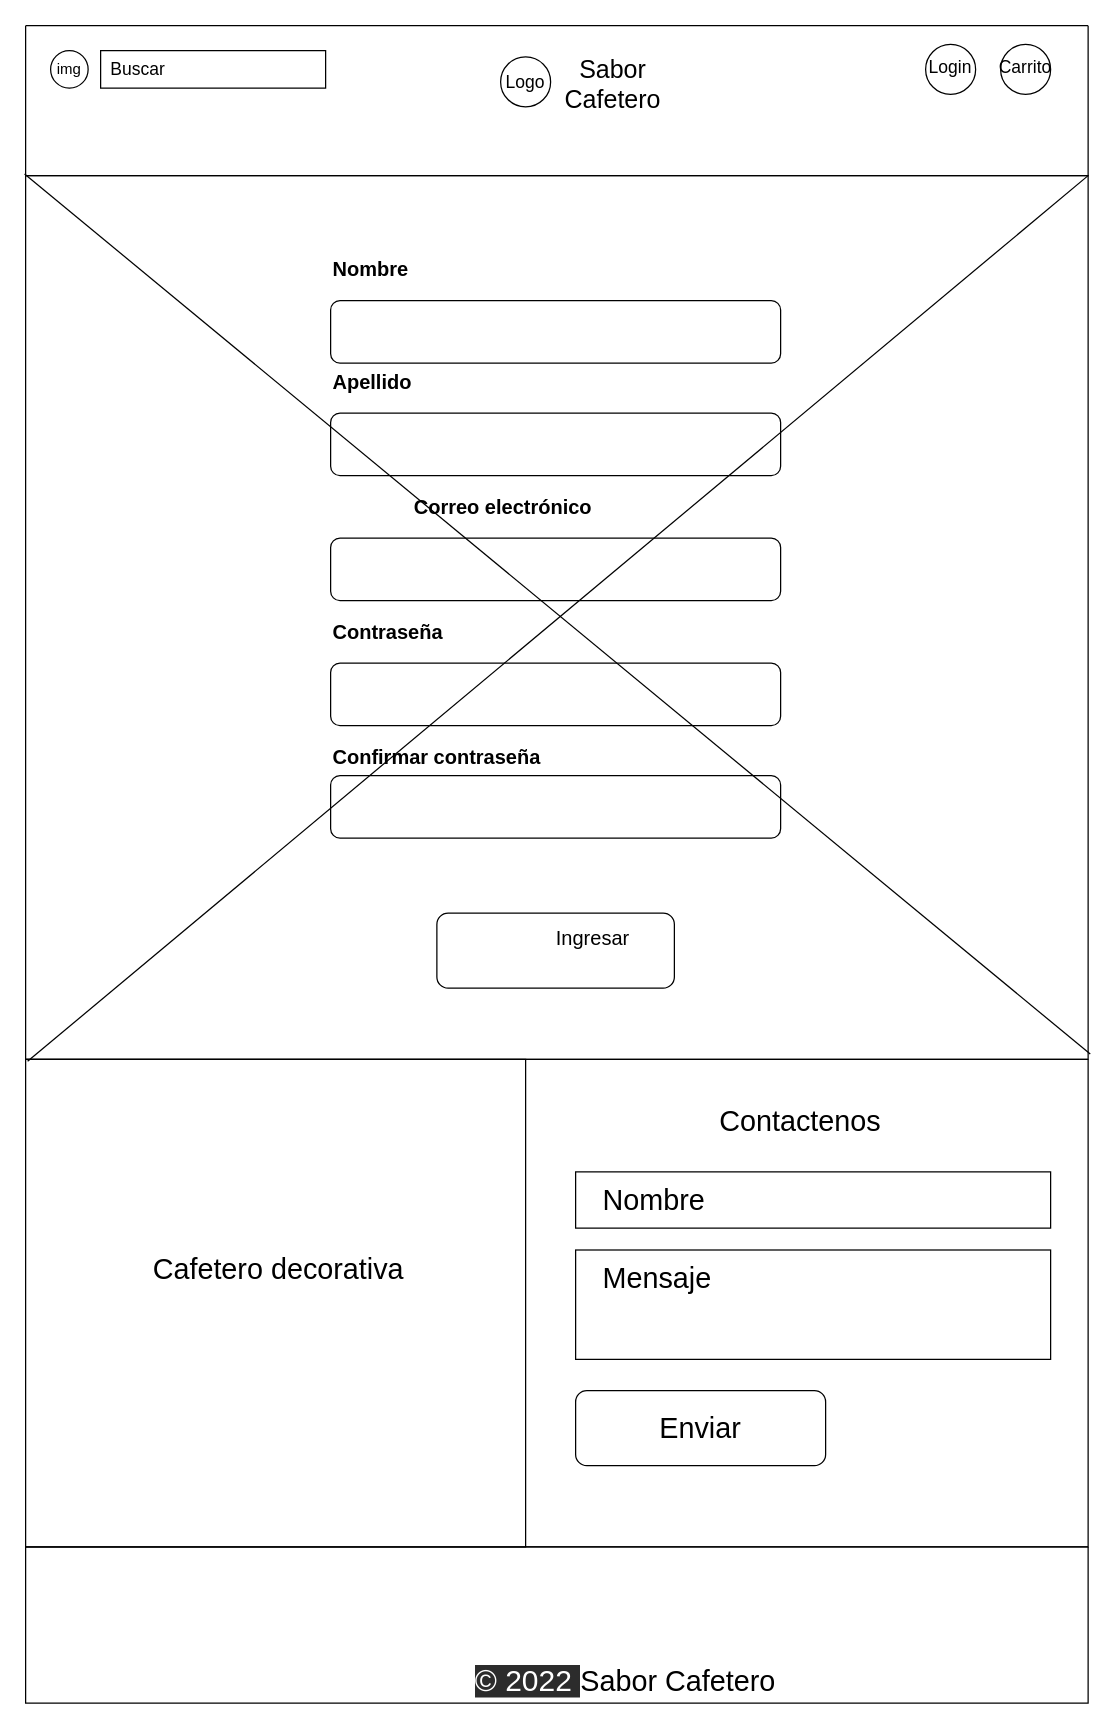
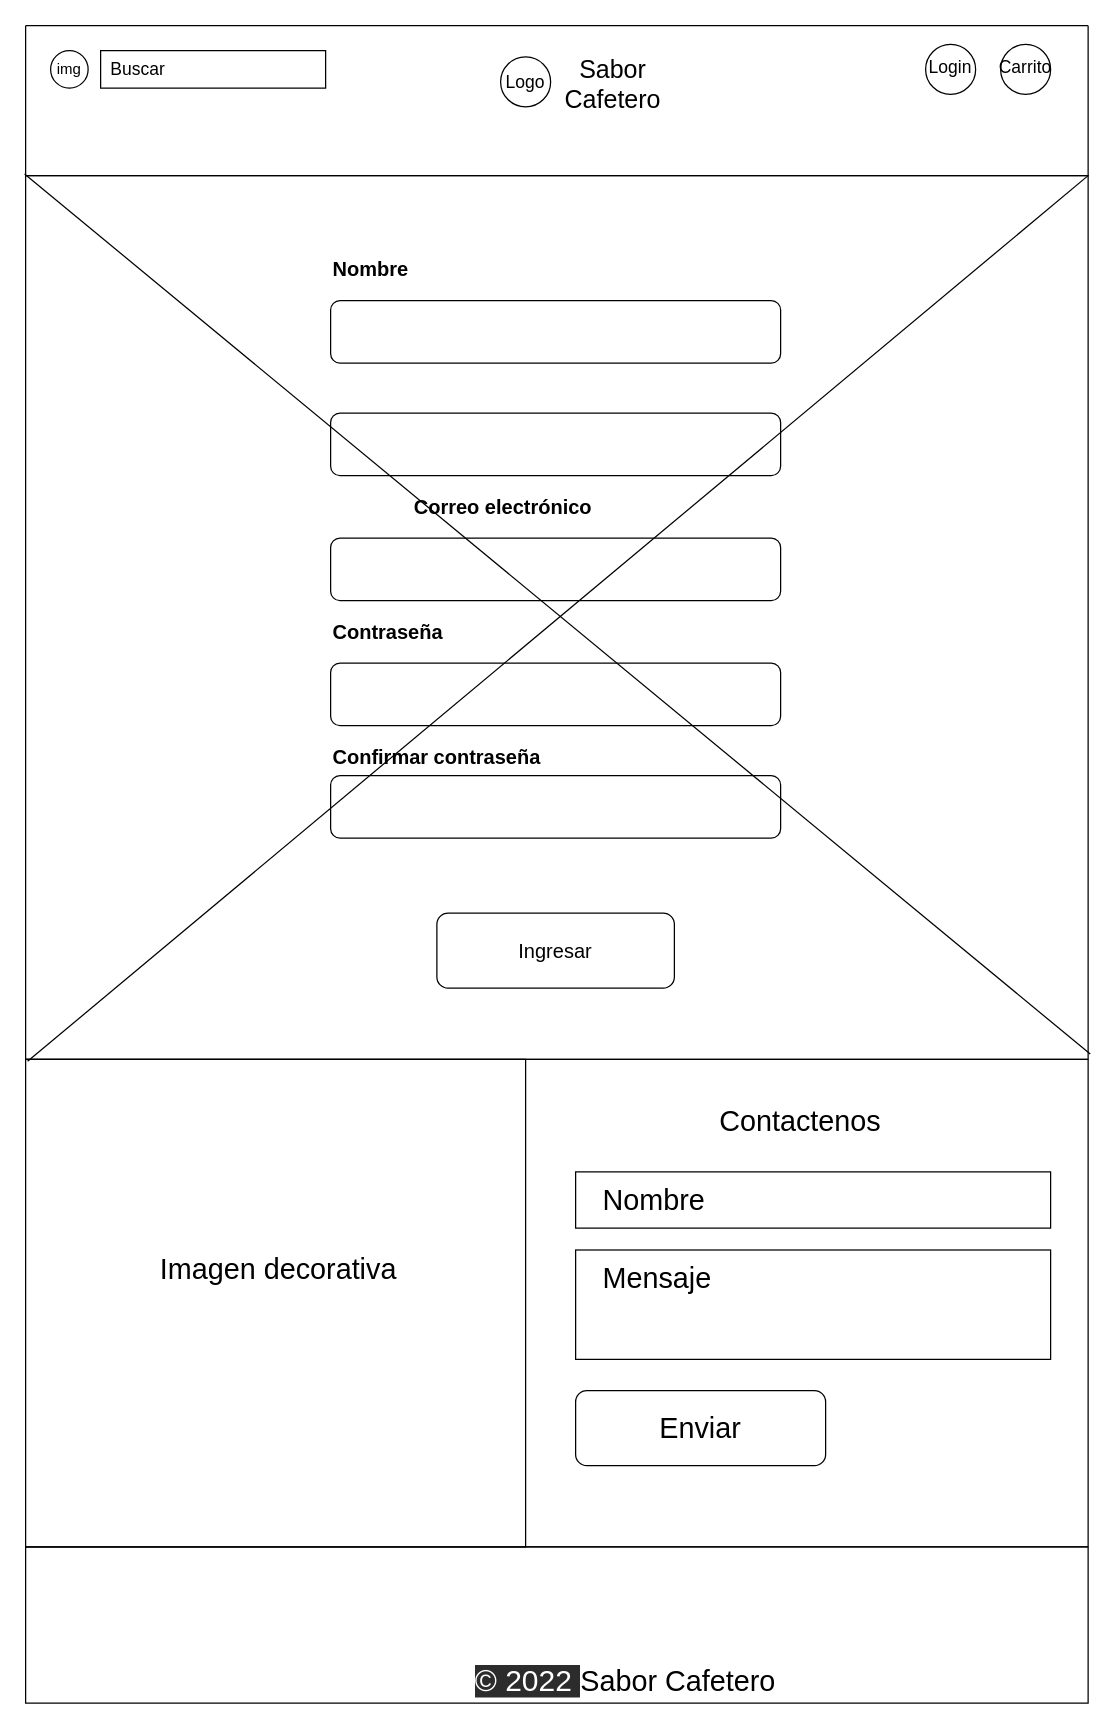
node "Apellido": removed
node "Ingresar": moved (593, 938) -> (556, 951)
node "Cafetero decorativa": label "Cafetero decorativa" -> "Imagen decorativa"
